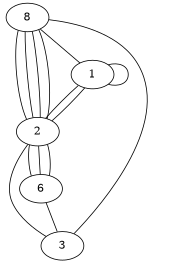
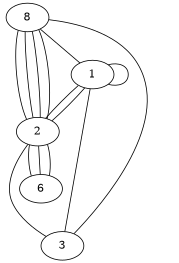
edge "6" -- "3": now "1" -- "3"
